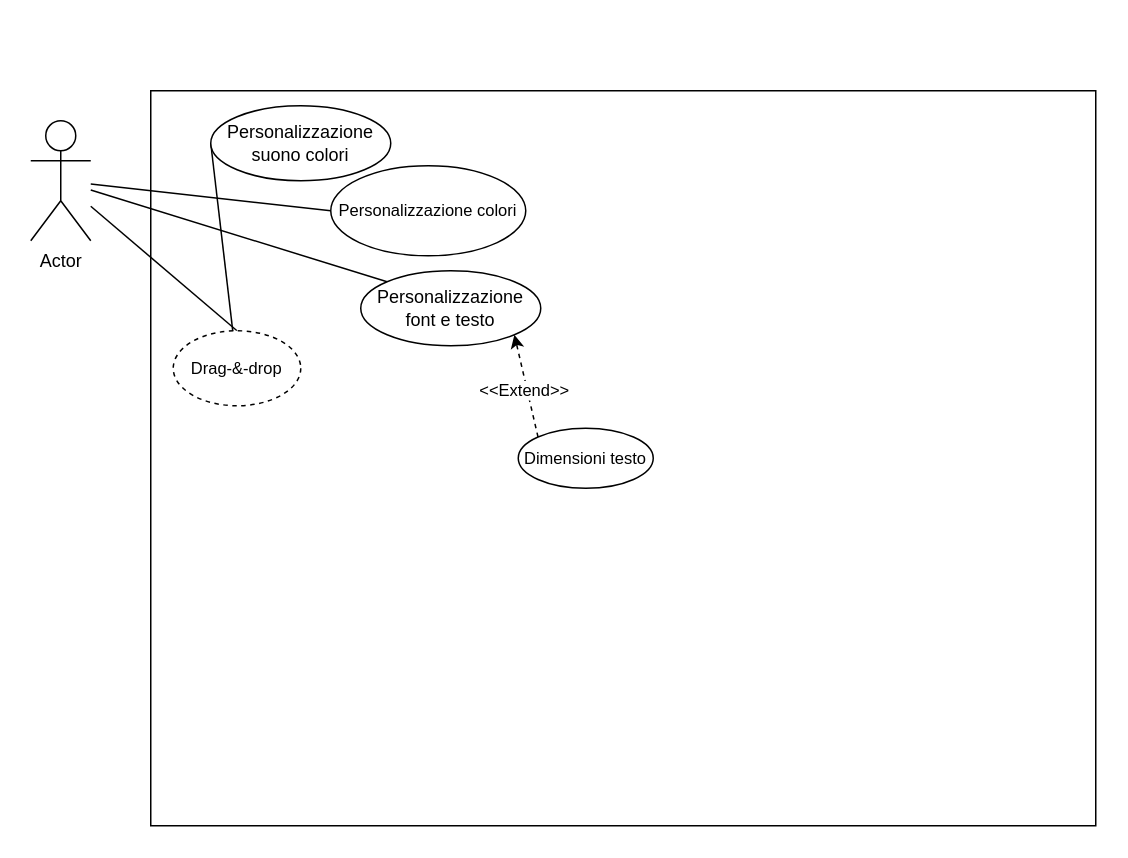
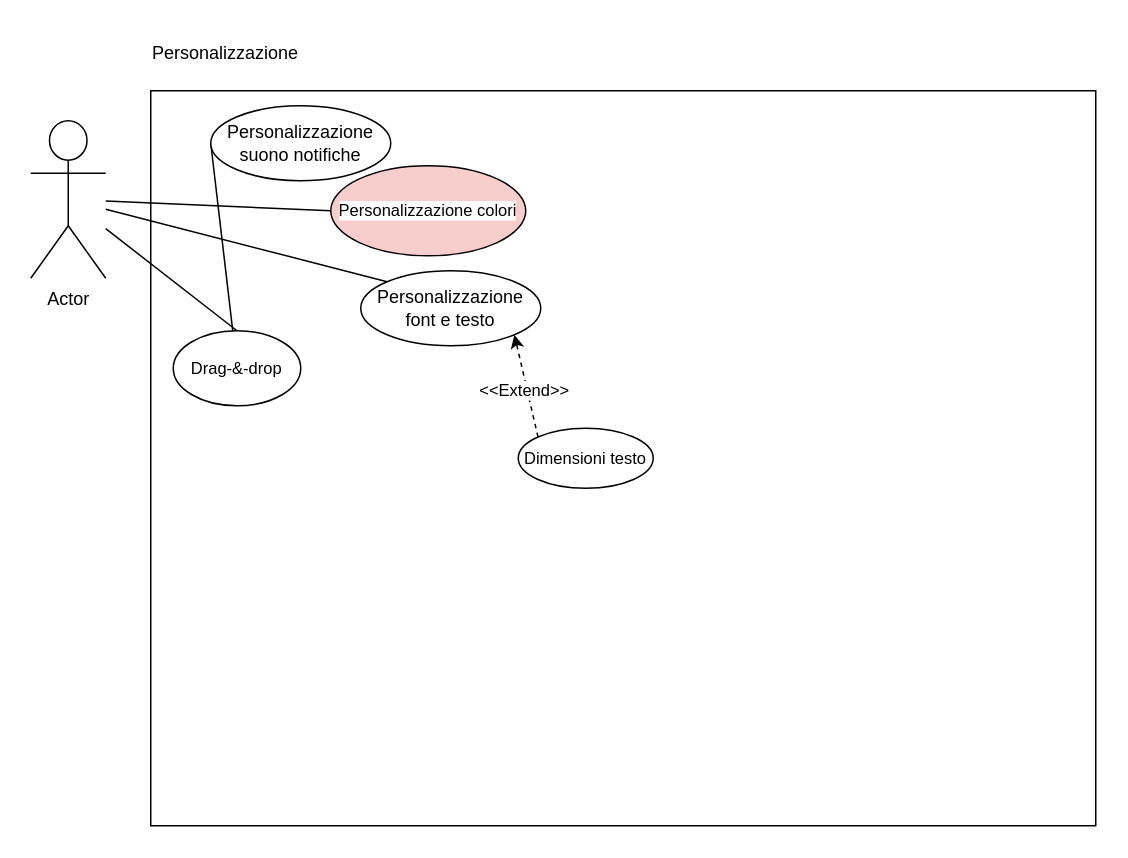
node "Personalizzazione": added
node "Personalizzazione suono colori": label "Personalizzazione suono colori" -> "Personalizzazione suono notifiche"
node "Actor": size 60x120 -> 75x158
node "Personalizzazione colori": fillcolor #ffffff -> #f8cecc
node "Drag-&-drop": style dashed -> solid
